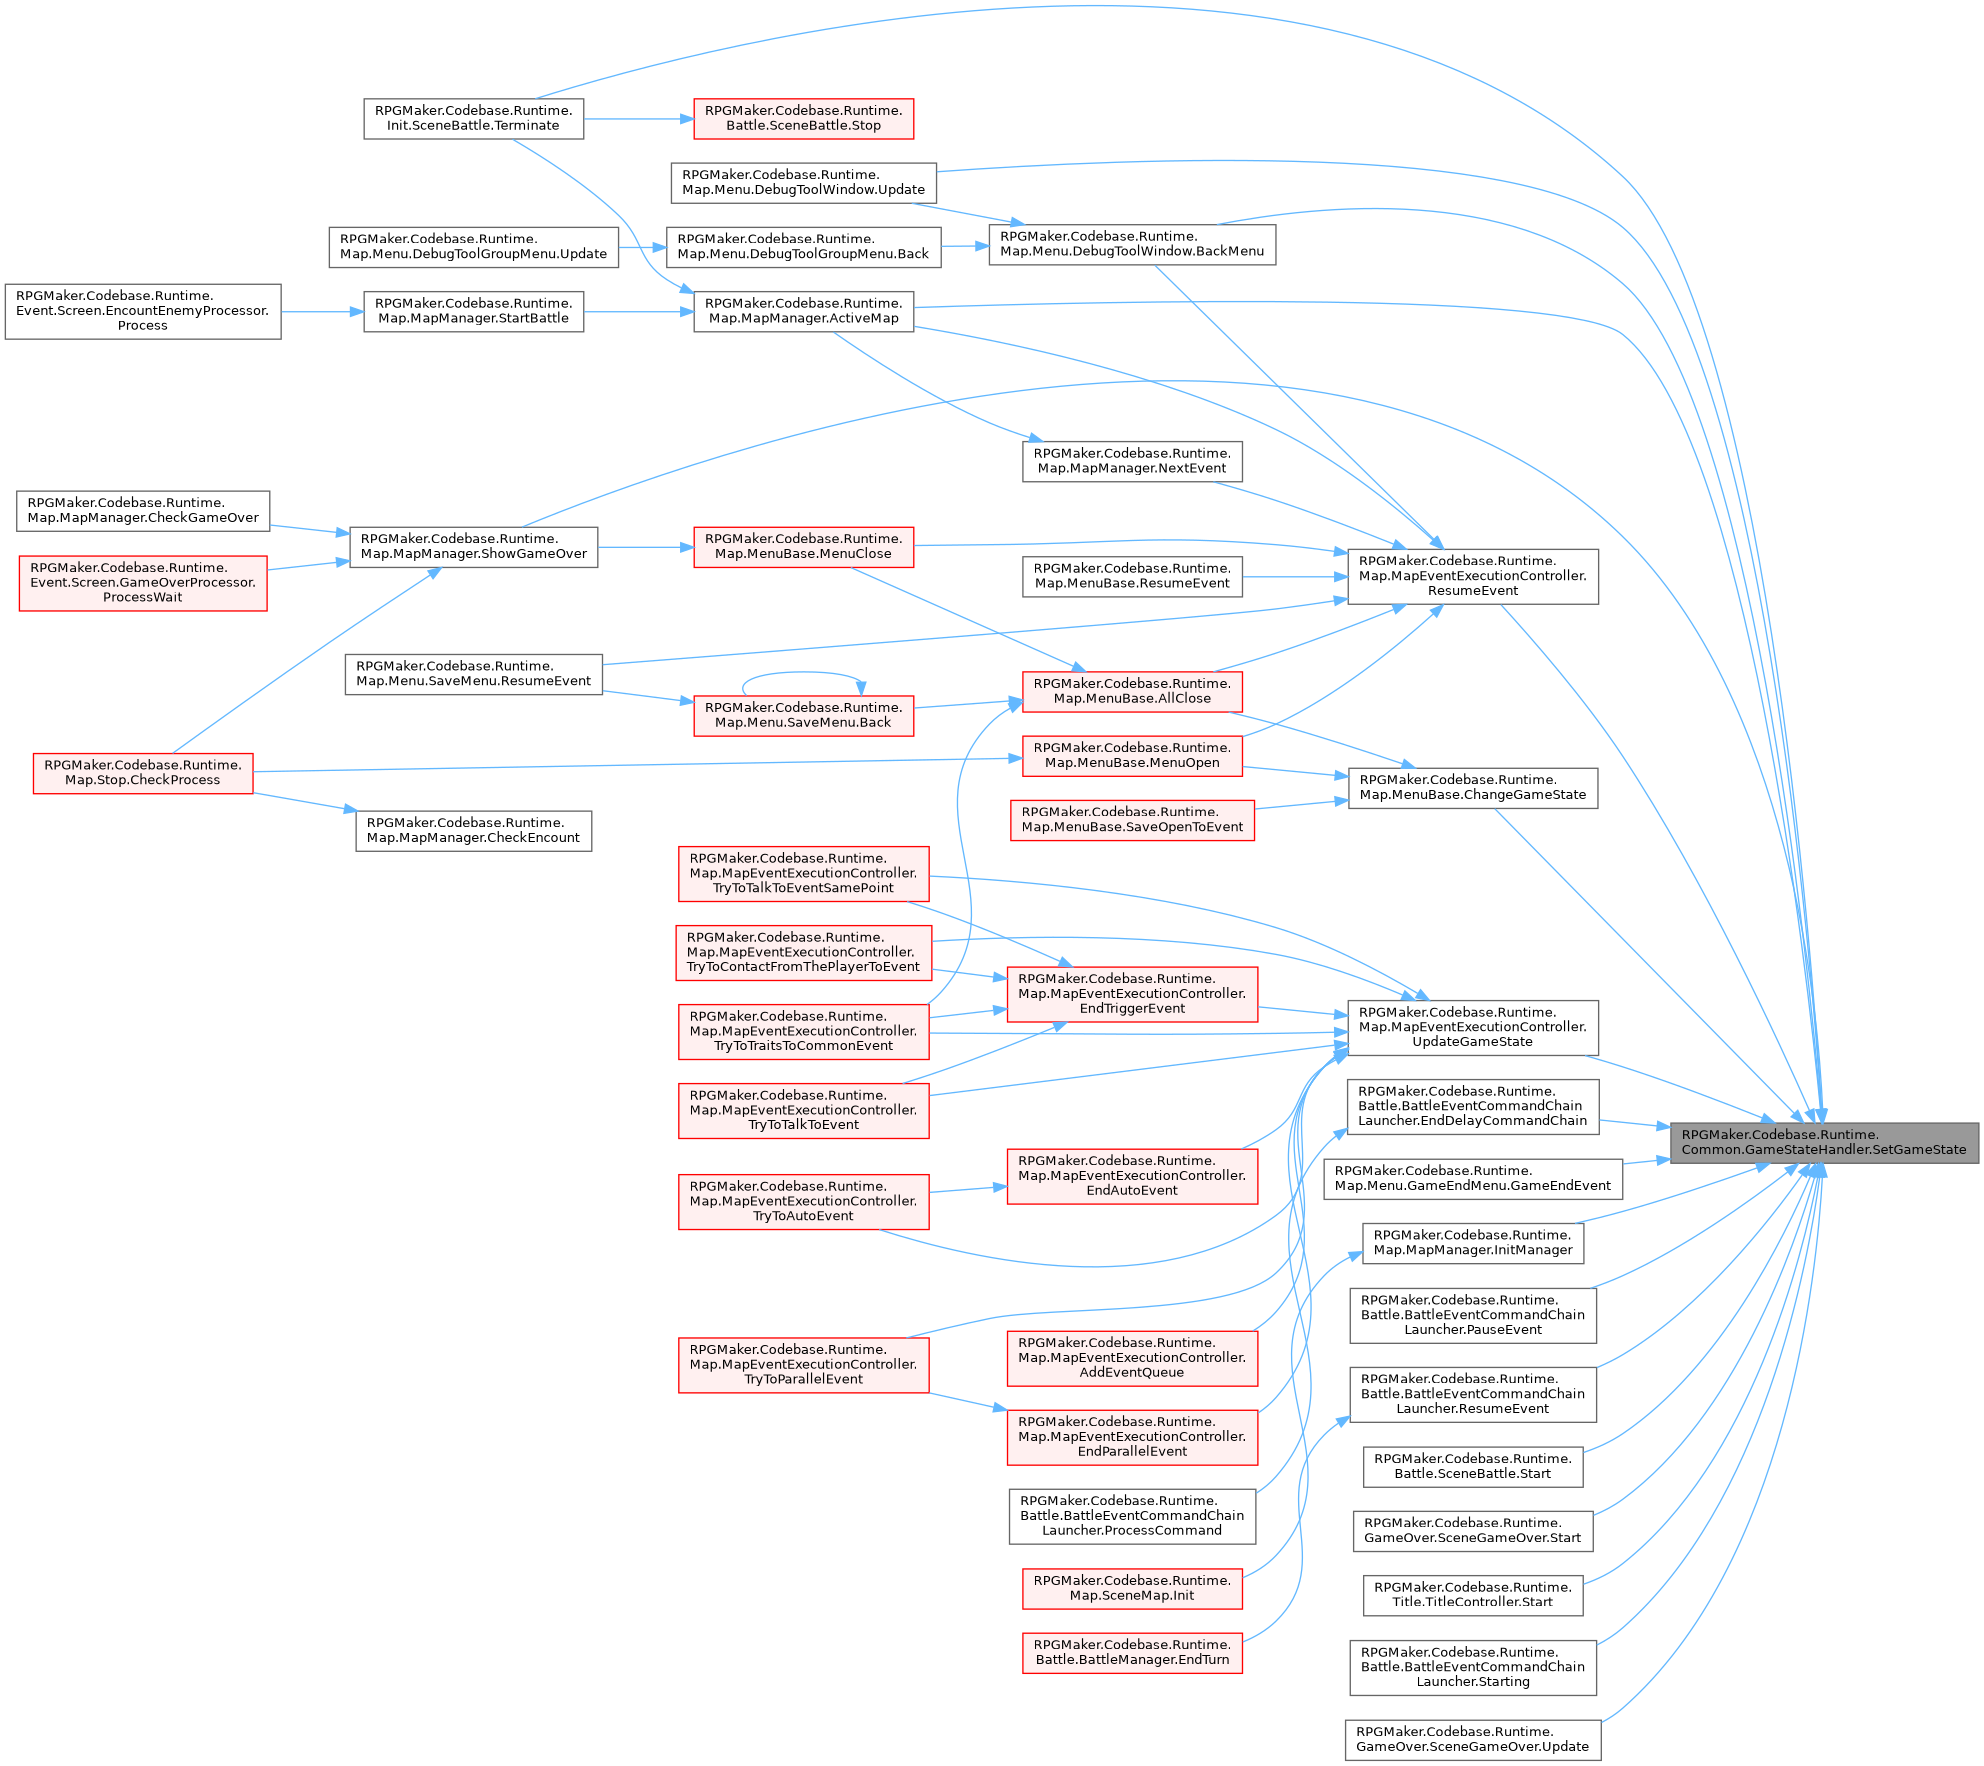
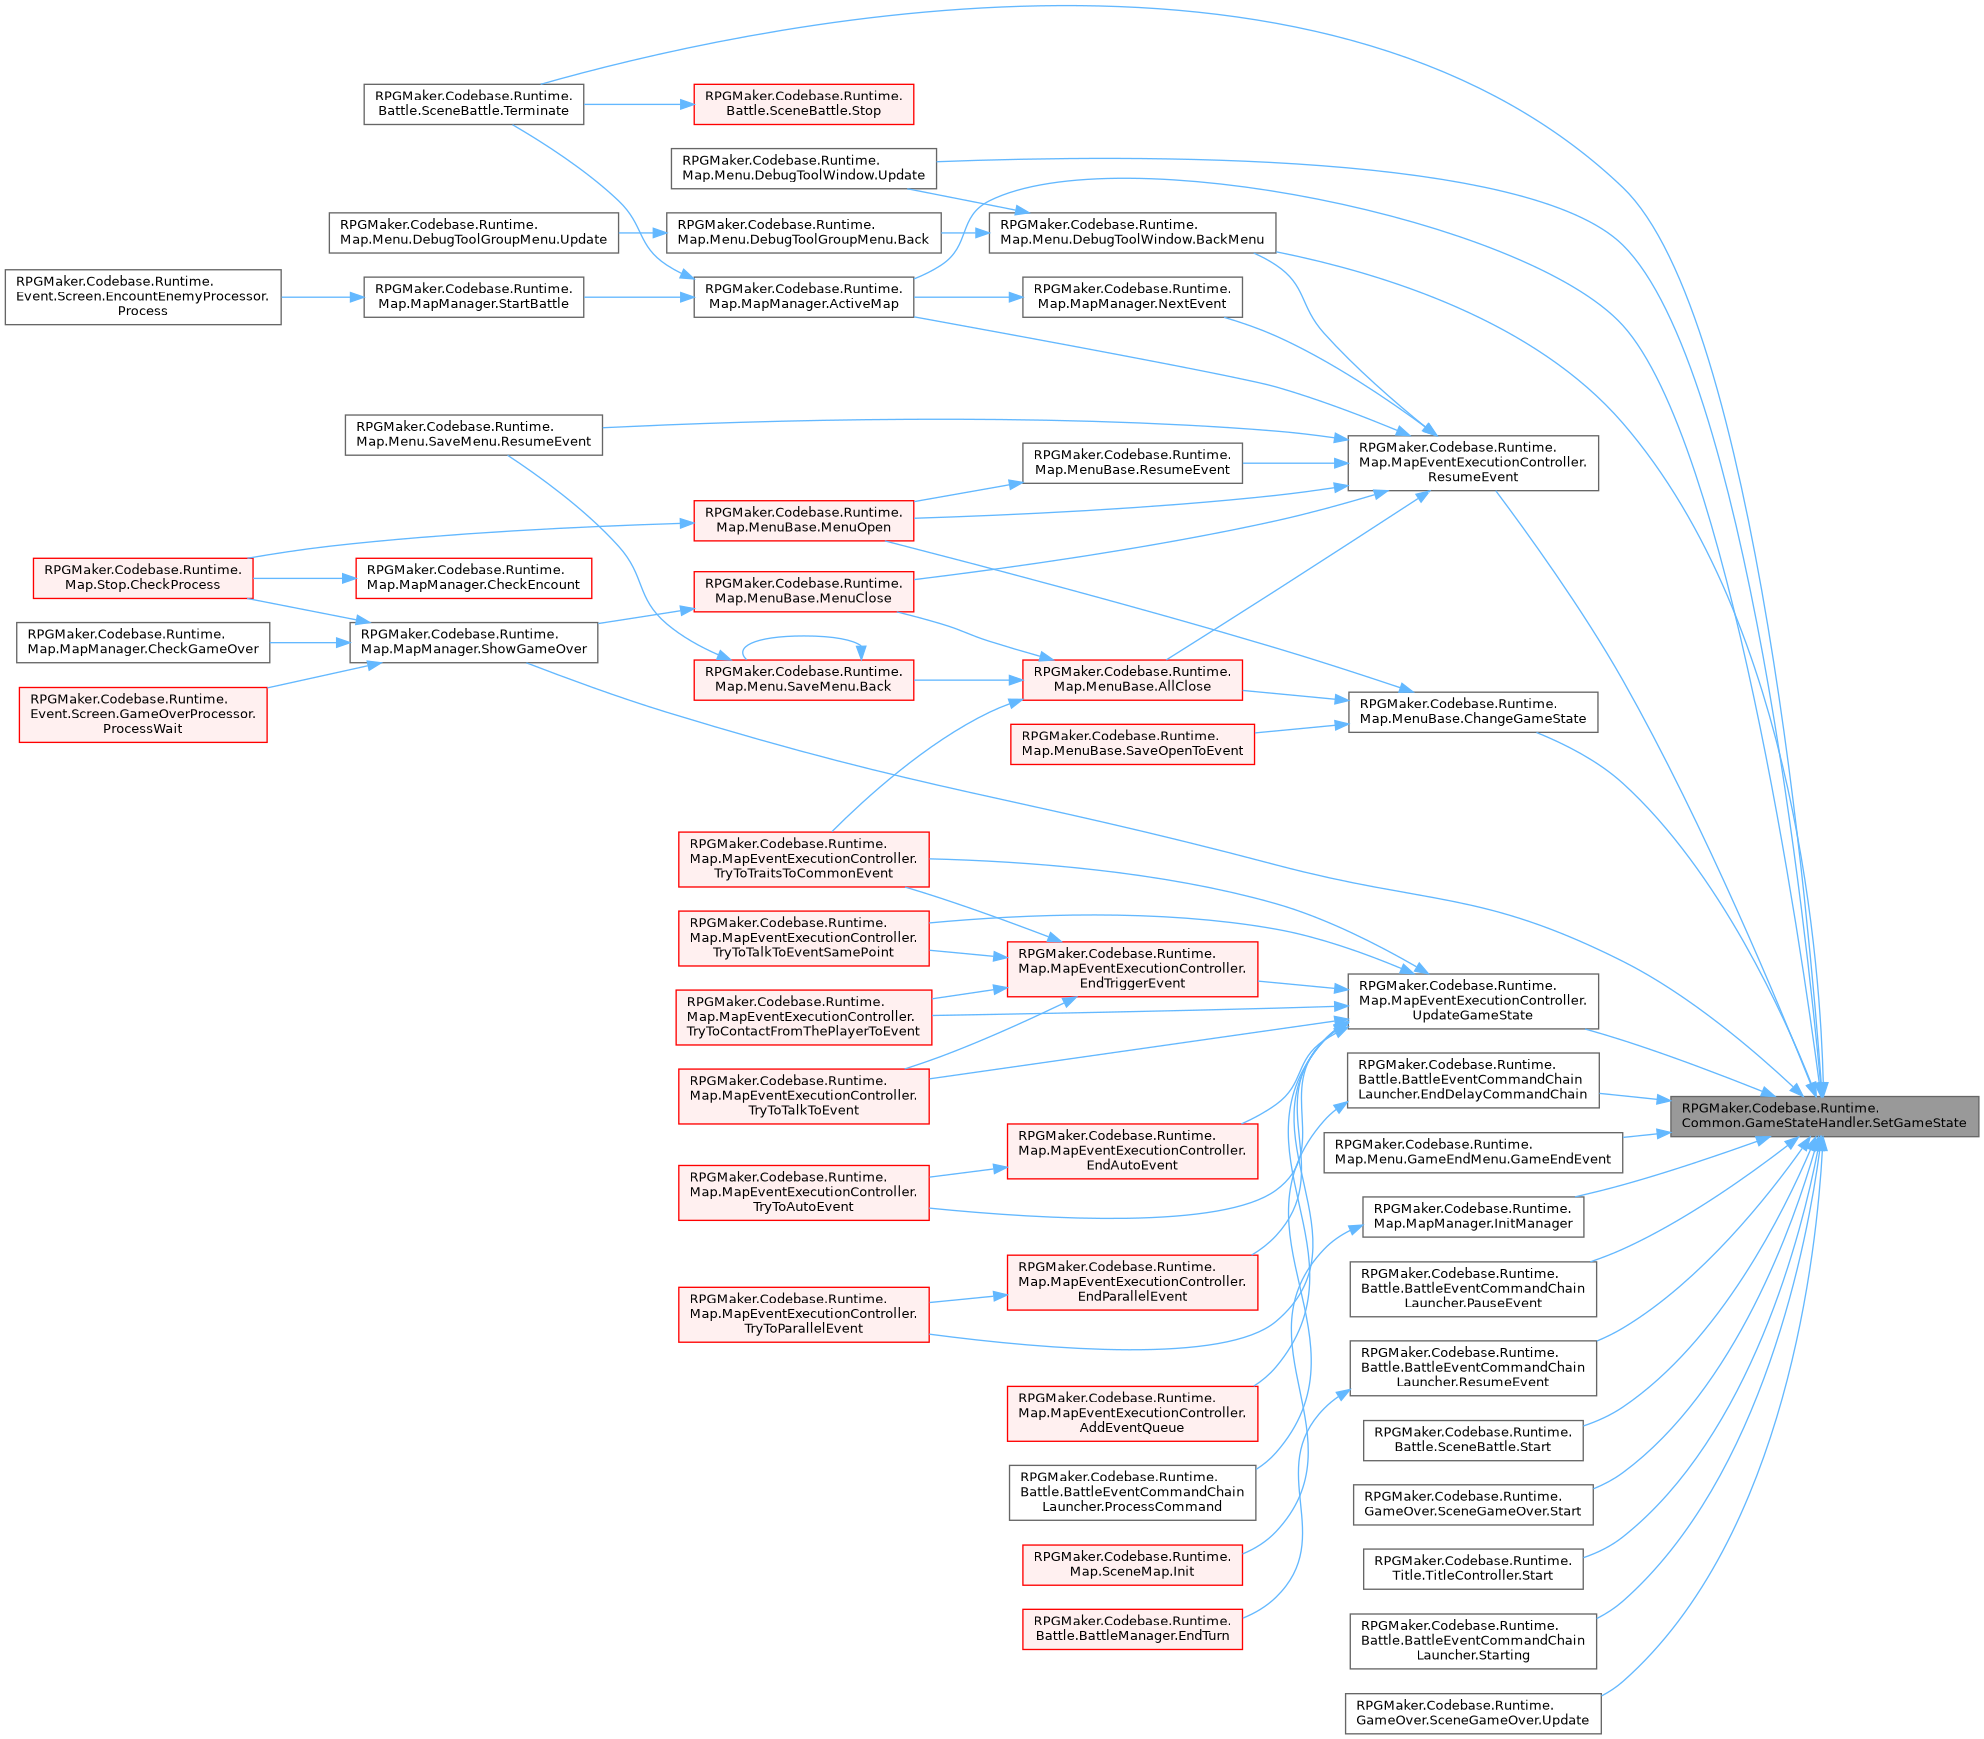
node "RPGMaker.Codebase.Runtime. Init.SceneBattle.Terminate": label "RPGMaker.Codebase.Runtime. Init.SceneBattle.Terminate" -> "RPGMaker.Codebase.Runtime. Battle.SceneBattle.Terminate"
edge "RPGMaker.Codebase.Runtime. Map.MenuBase.MenuOpen" -> "RPGMaker.Codebase.Runtime. Map.MenuBase.ResumeEvent": added
node "RPGMaker.Codebase.Runtime. Map.MapManager.CheckEncount": color grey40 -> red
